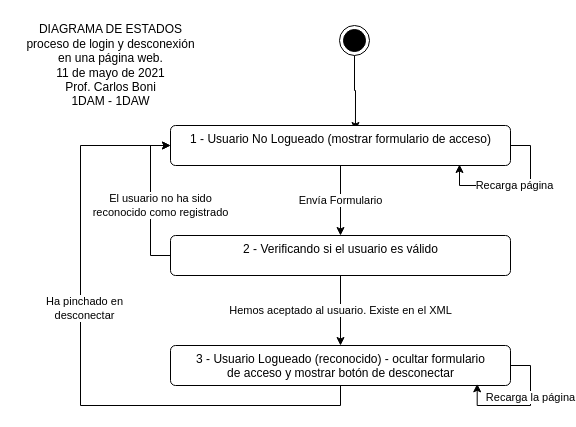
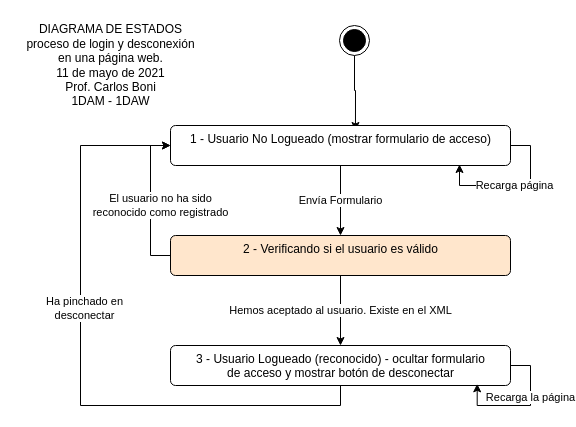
node "2 - Verificando si el usuario es válido": fillcolor #ffffff -> #ffe6cc
